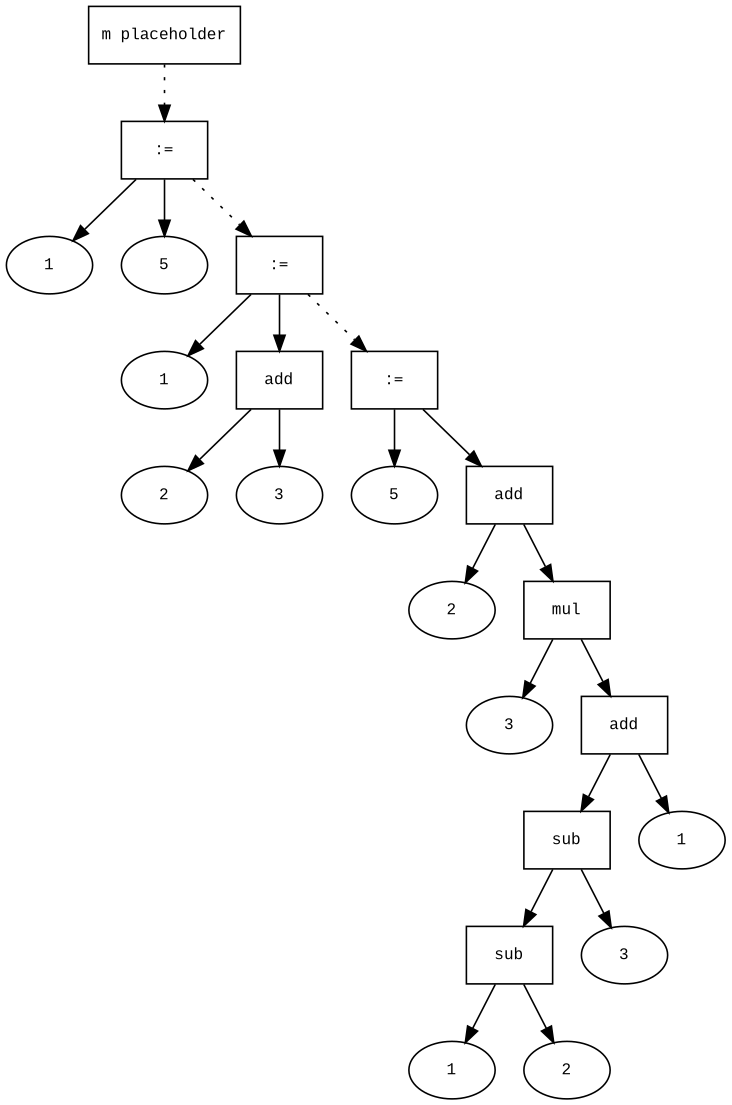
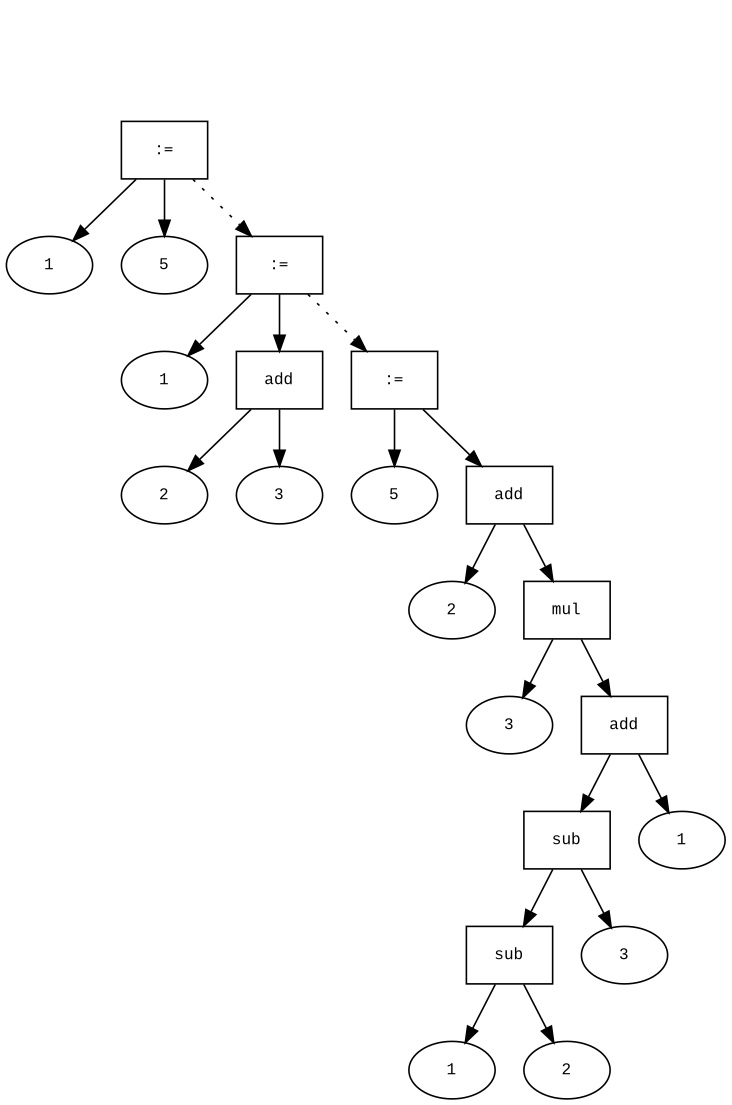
node "m placeholder": removed
